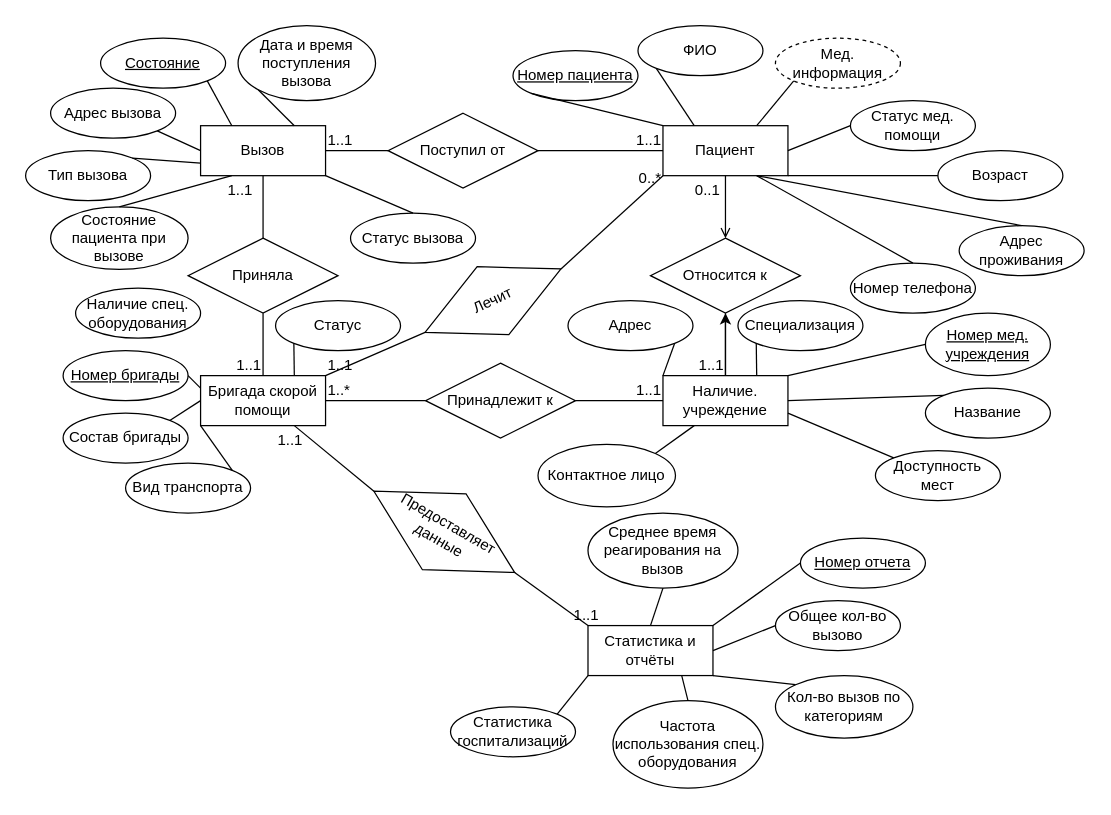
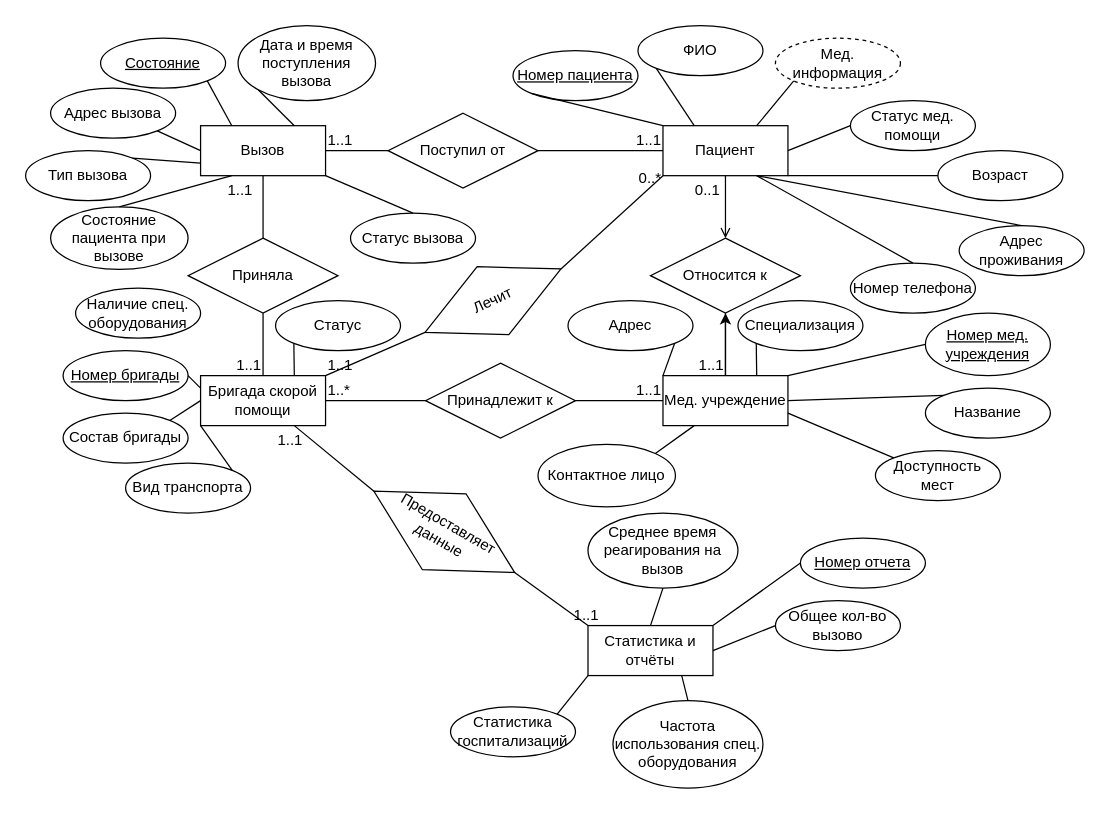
node "Наличие. учреждение": label "Наличие. учреждение" -> "Мед. учреждение"
edge "Статистика и отчёты" -- "Кол-во вызов по категориям": removed
node "Кол-во вызов по категориям": removed
